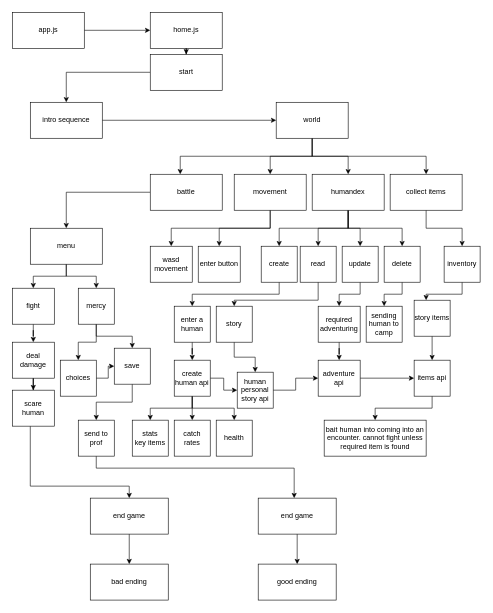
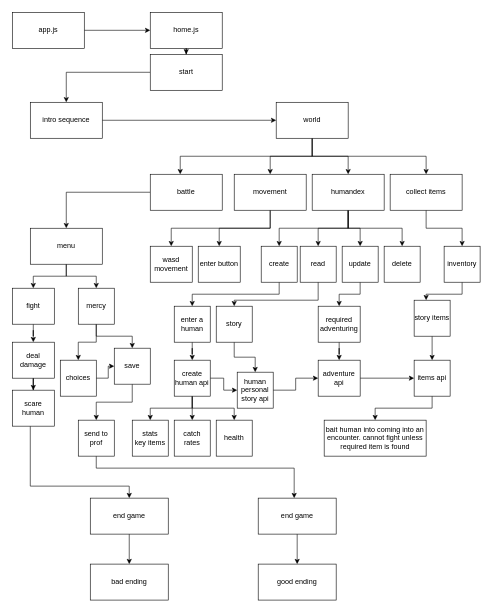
edge "delete" -> "sending human to camp": removed
node "sending human to camp": removed
